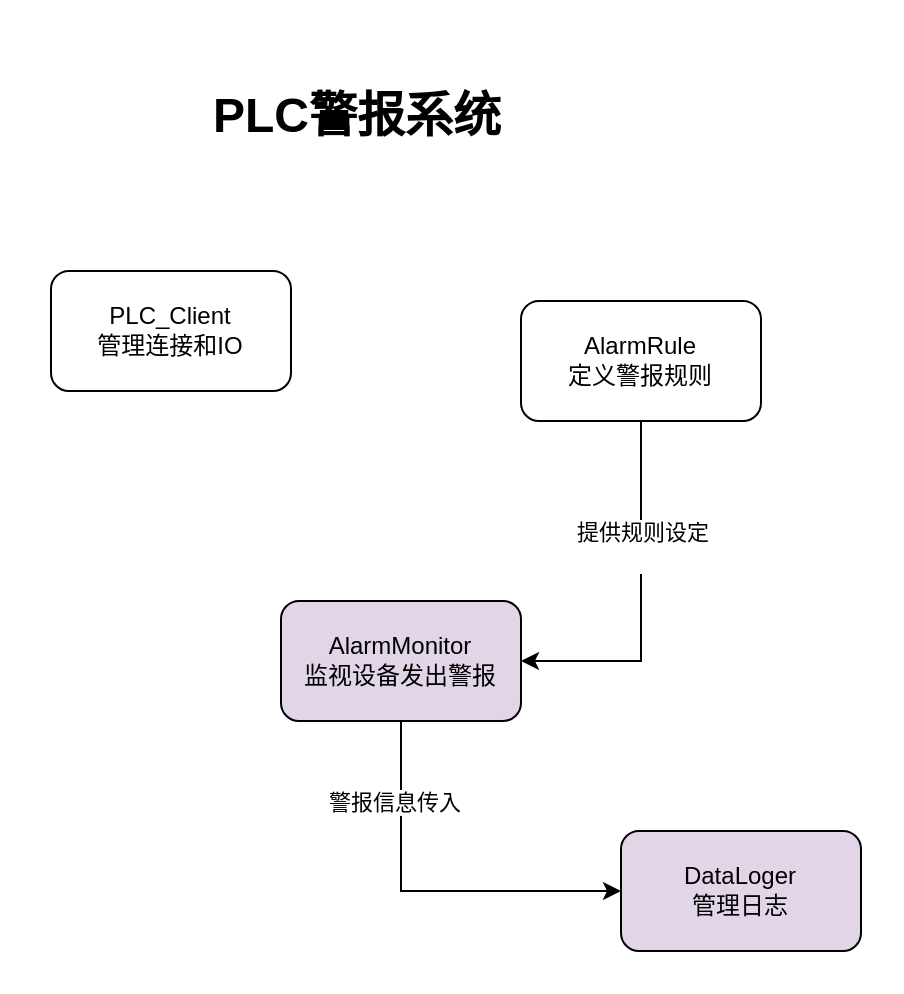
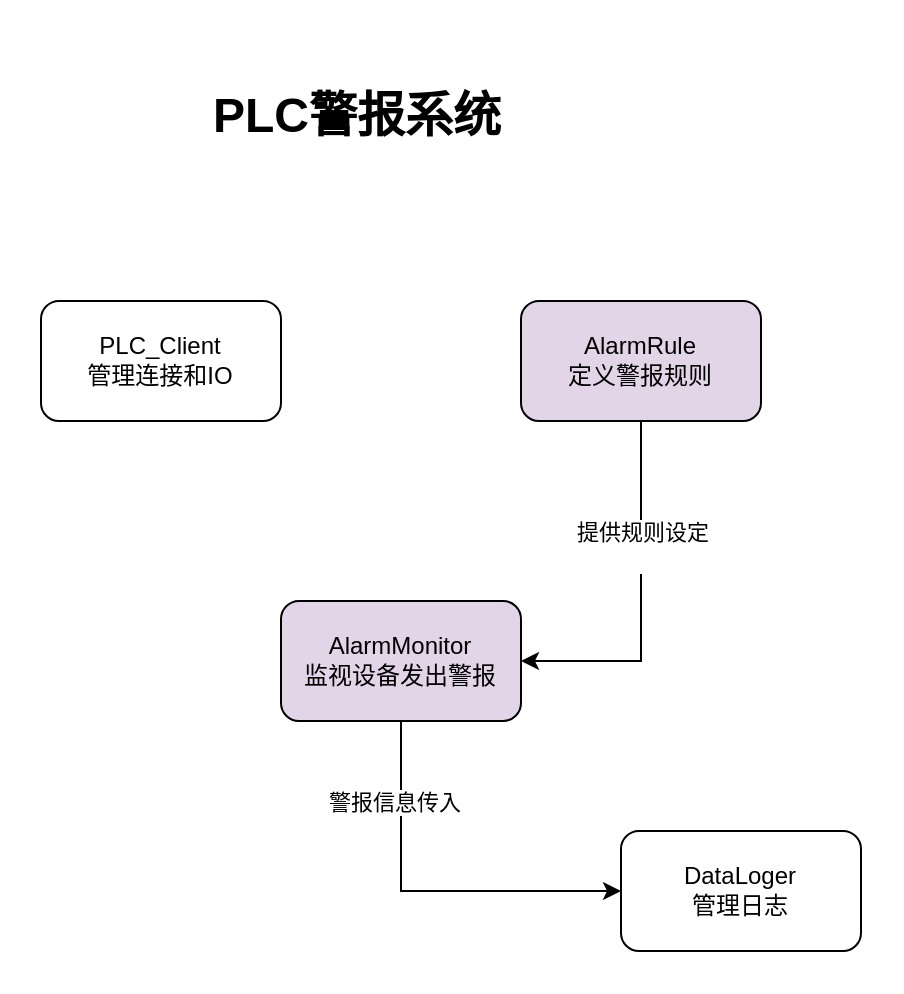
node "PLC_Client 管理连接和IO": moved (171, 331) -> (161, 361)
node "AlarmRule 定义警报规则": fillcolor #ffffff -> #e1d5e7
node "DataLoger 管理日志": fillcolor #e1d5e7 -> #ffffff
